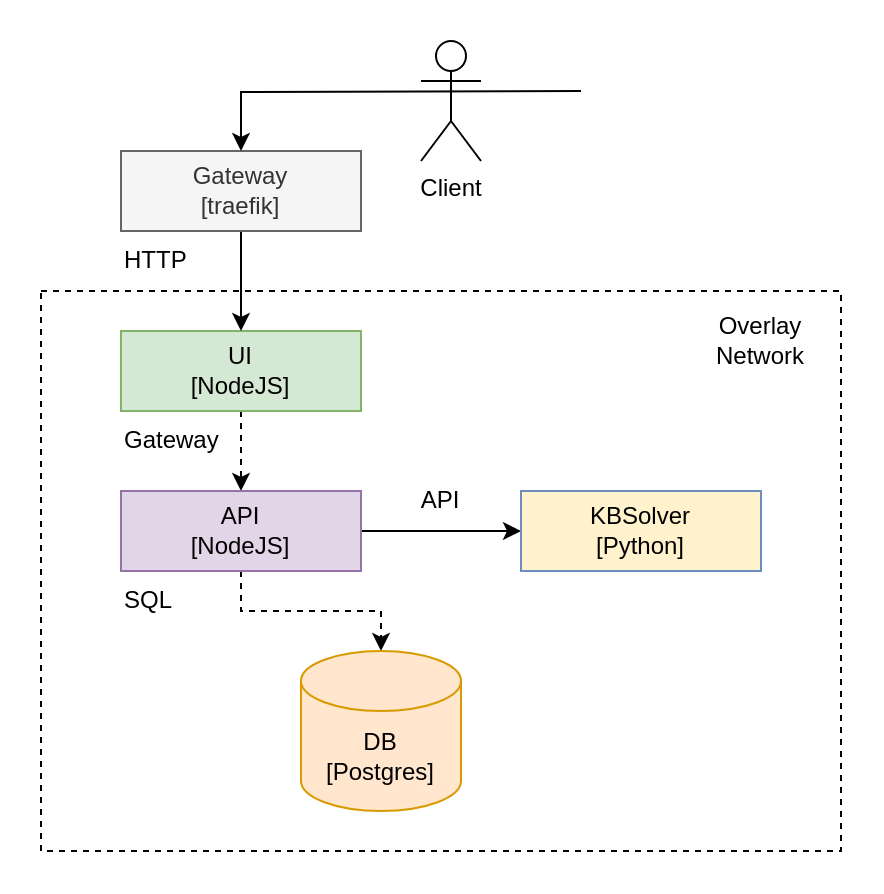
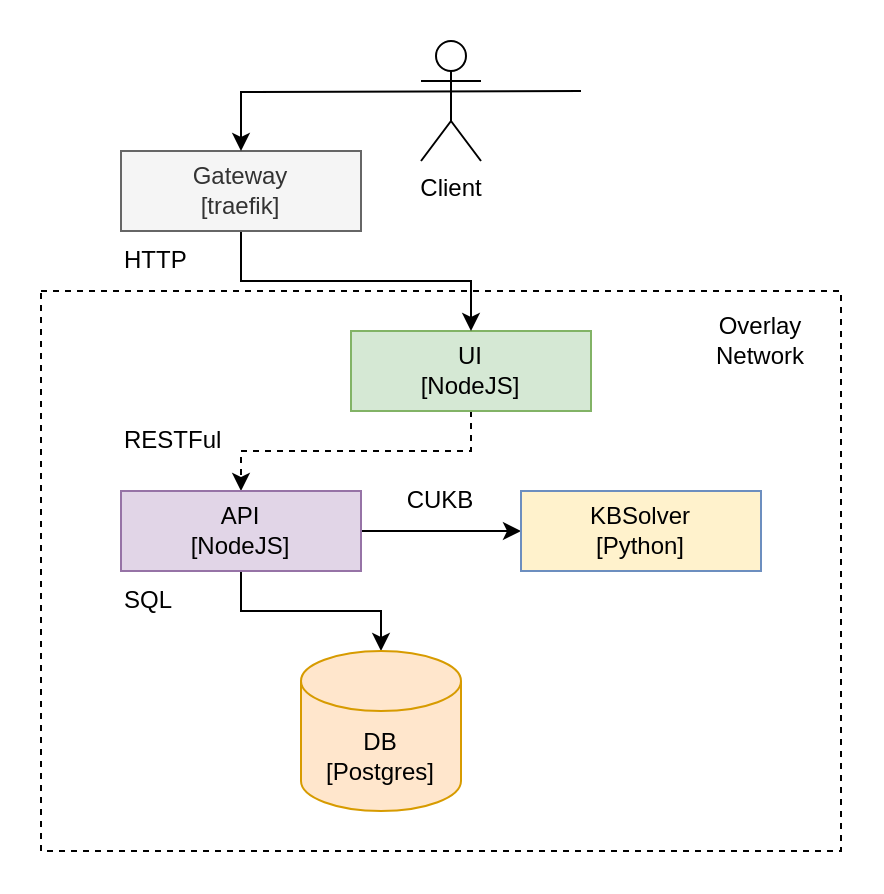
node "UI [NodeJS]": moved (241, 371) -> (471, 371)
node "Gateway": label "Gateway" -> "RESTFul"
node "API": label "API" -> "CUKB"
edge "API [NodeJS]" -> "DB [Postgres]": style dashed -> solid
